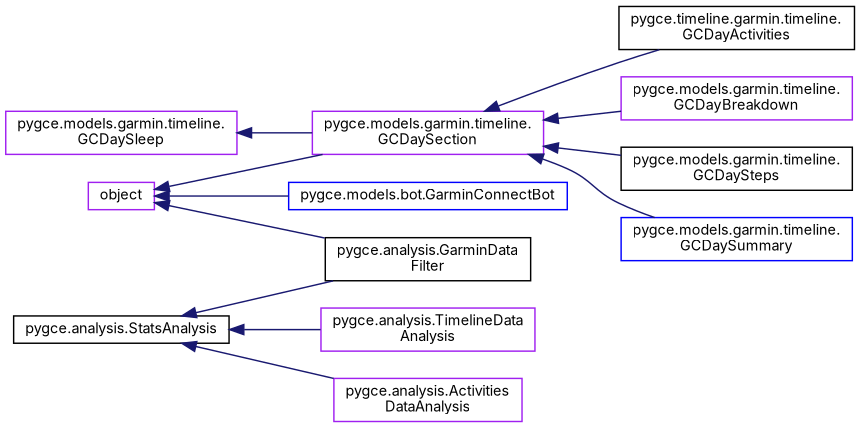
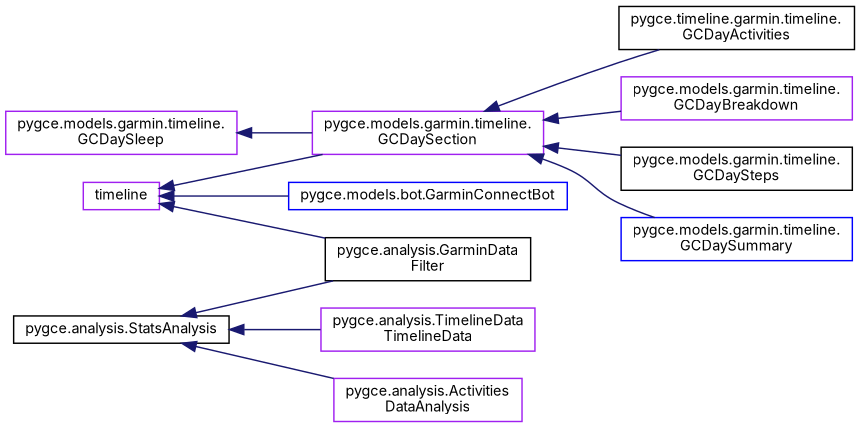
node "object": label "object" -> "timeline"
node "pygce.analysis.TimelineData Analysis": label "pygce.analysis.TimelineData Analysis" -> "pygce.analysis.TimelineData TimelineData"
